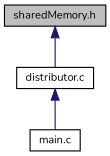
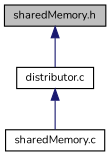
node "main.c": label "main.c" -> "sharedMemory.c"
